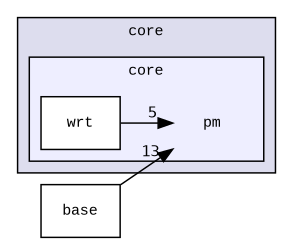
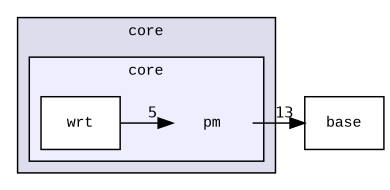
edge "base" -> "pm": reversed
